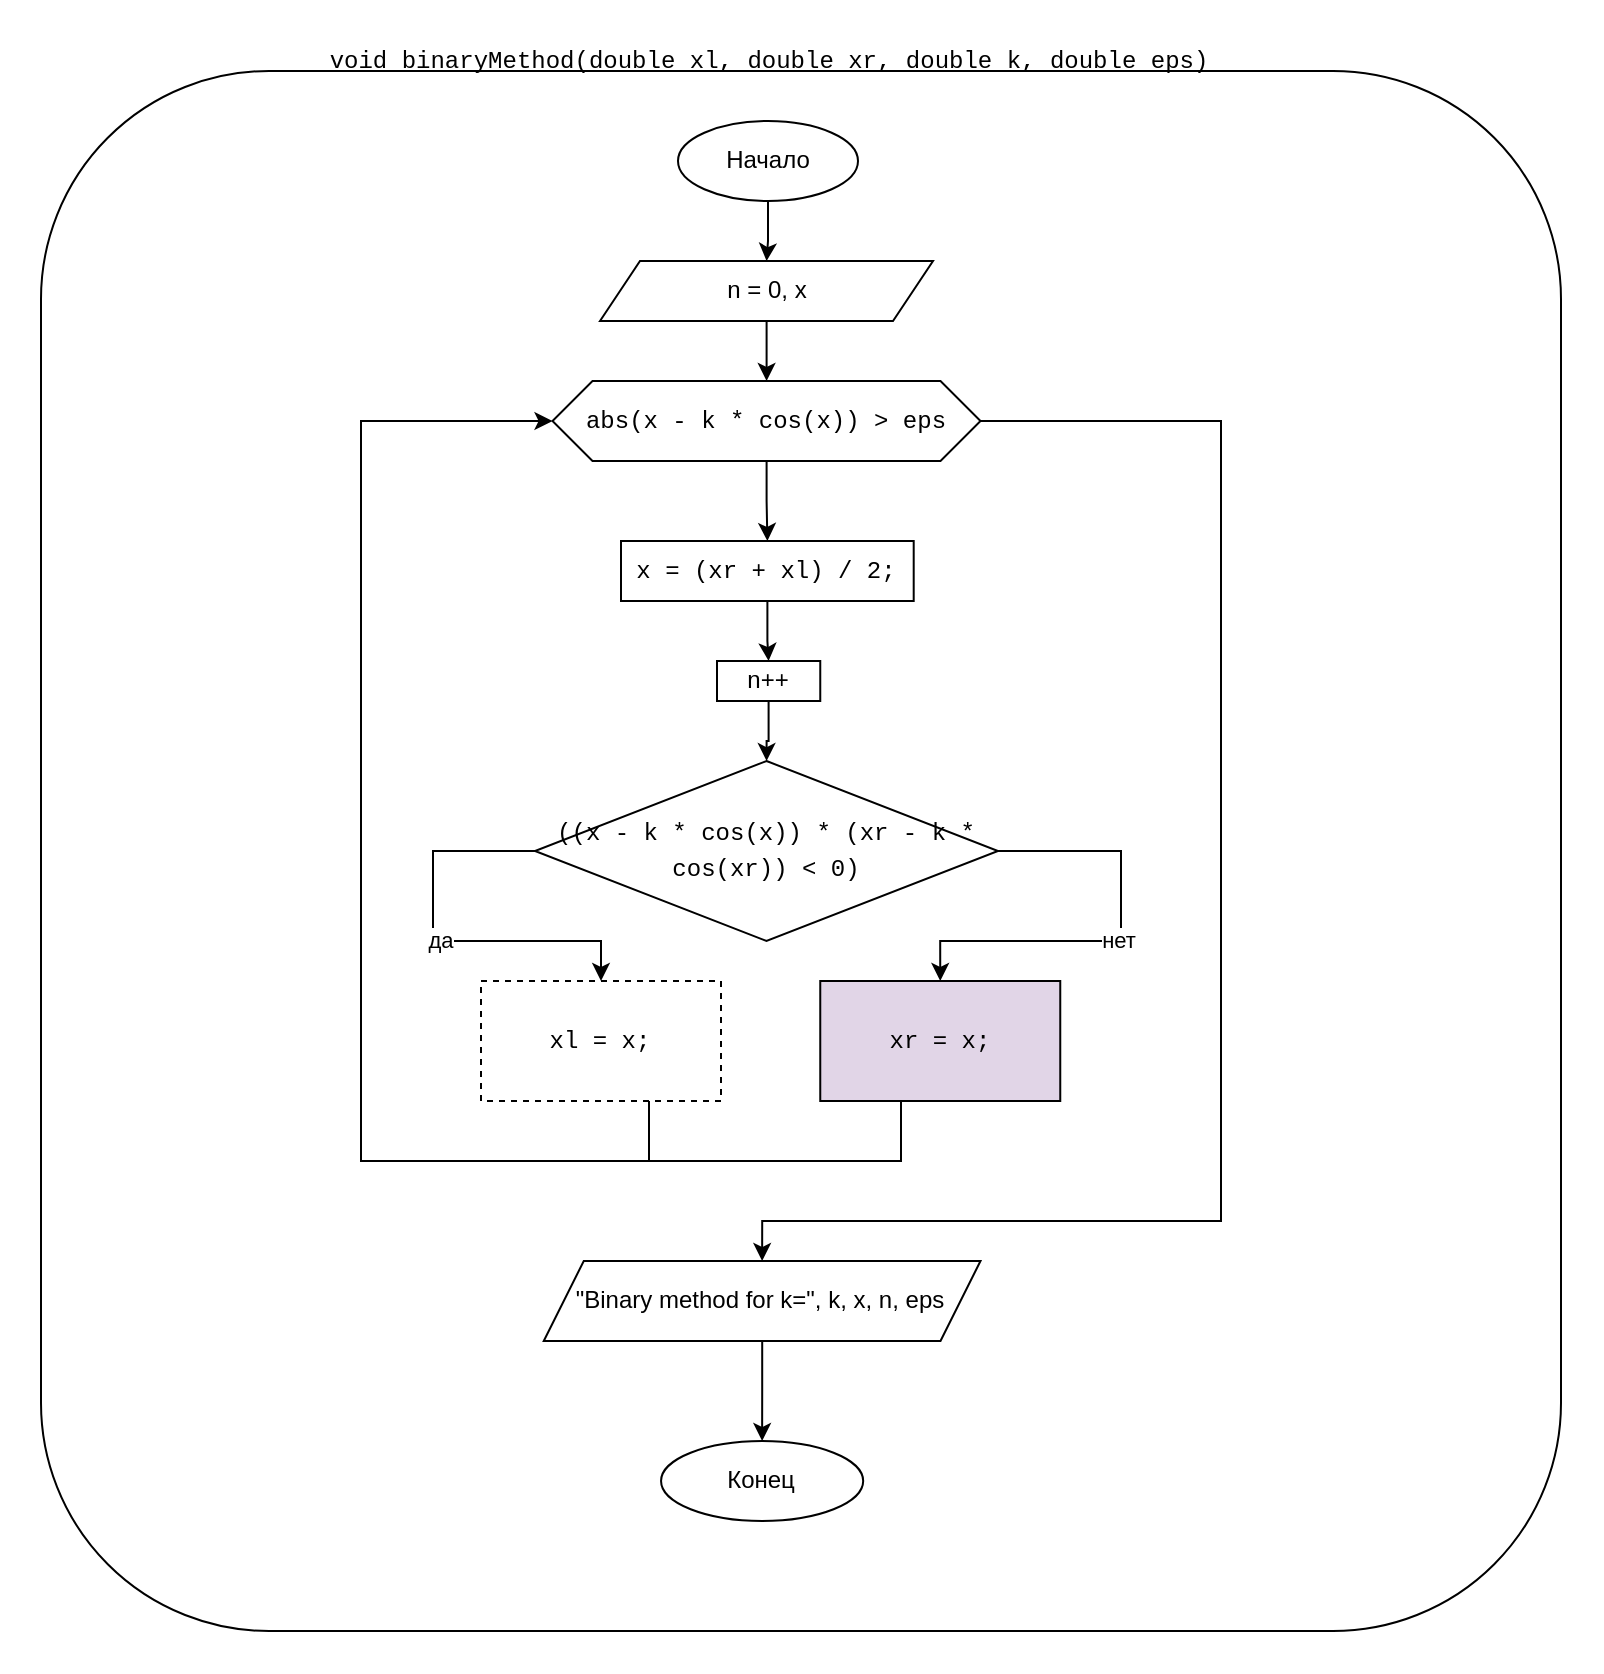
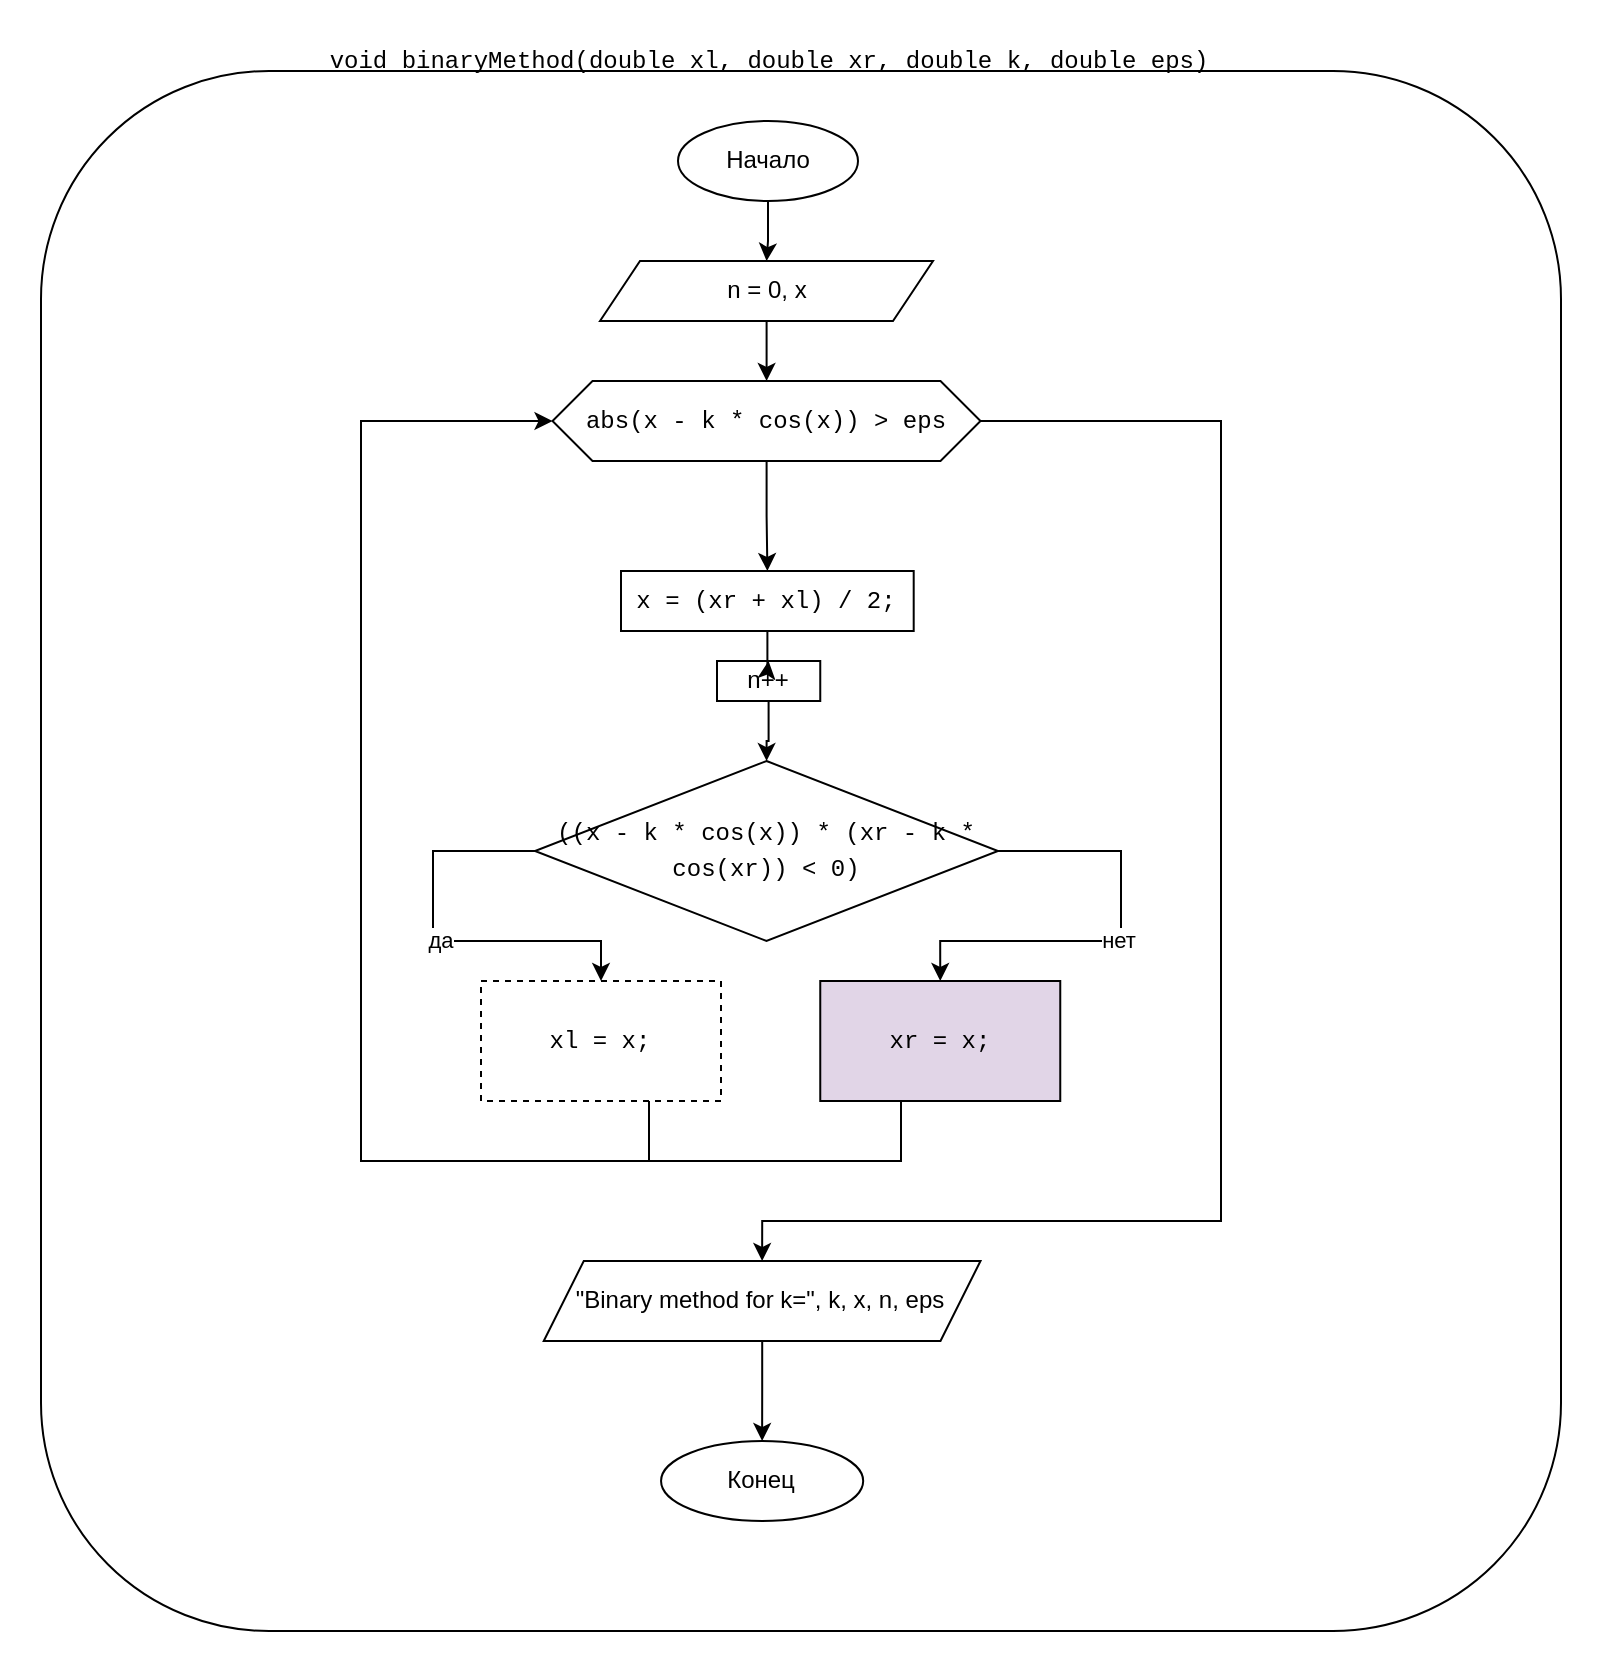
node "x = (xr + xl) / 2;": moved (767, 571) -> (767, 601)
